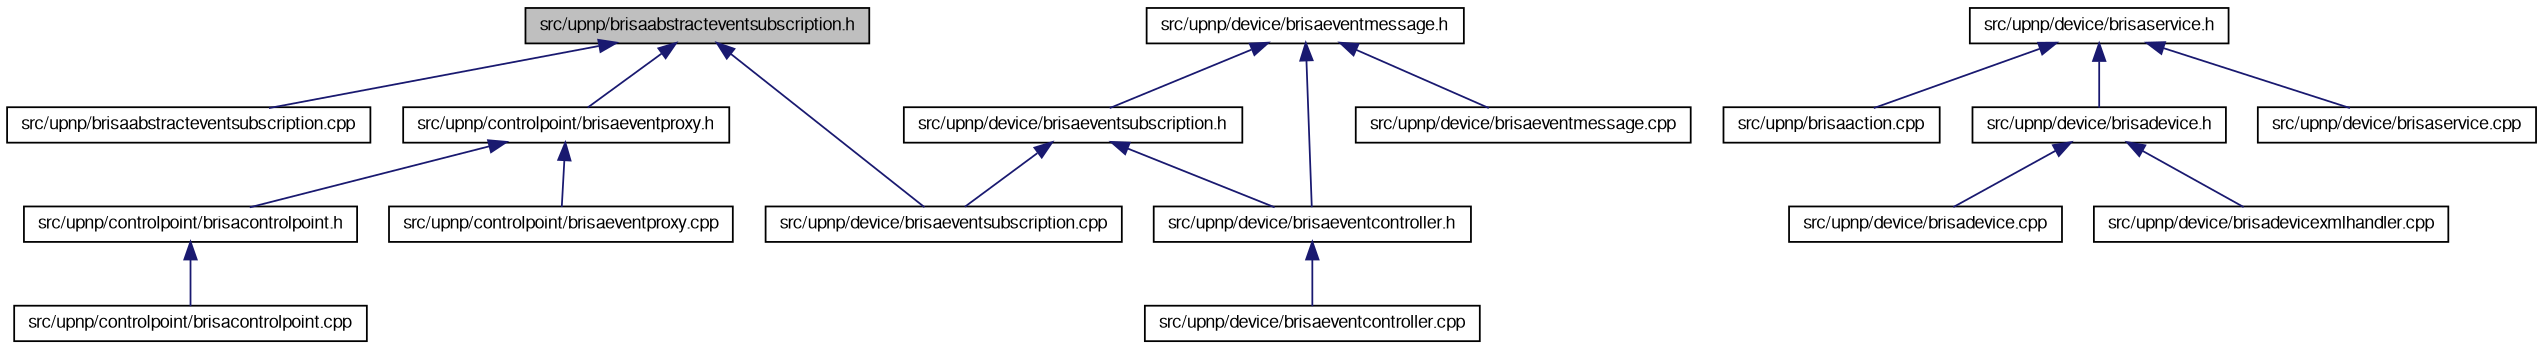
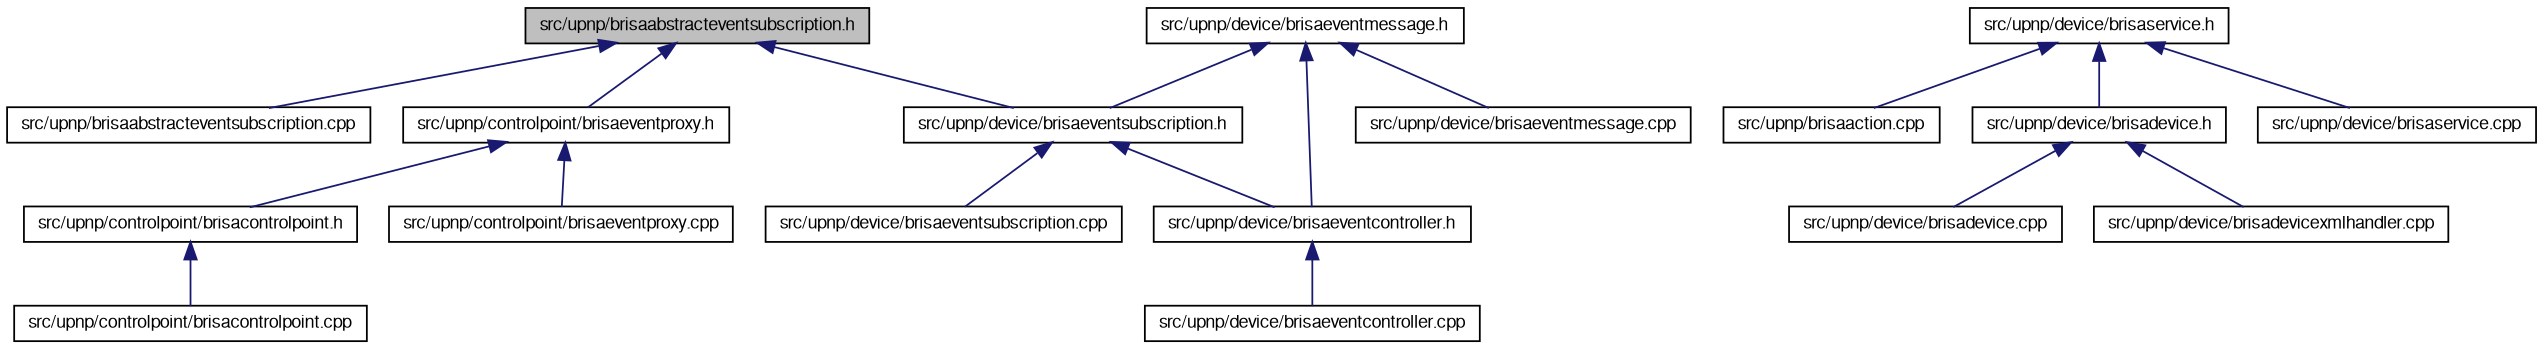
edge "src/upnp/device/brisaeventsubscription.cpp" -> "src/upnp/brisaabstracteventsubscription.h": now "src/upnp/device/brisaeventsubscription.h" -> "src/upnp/brisaabstracteventsubscription.h"
